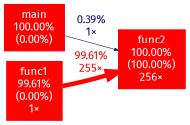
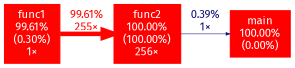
edge "main 100.00% (0.00%)" -> "func2 100.00% (100.00%) 256×": reversed
node "func1 99.61% (0.00%) 1×": label "func1 99.61% (0.00%) 1×" -> "func1 99.61% (0.30%) 1×"
